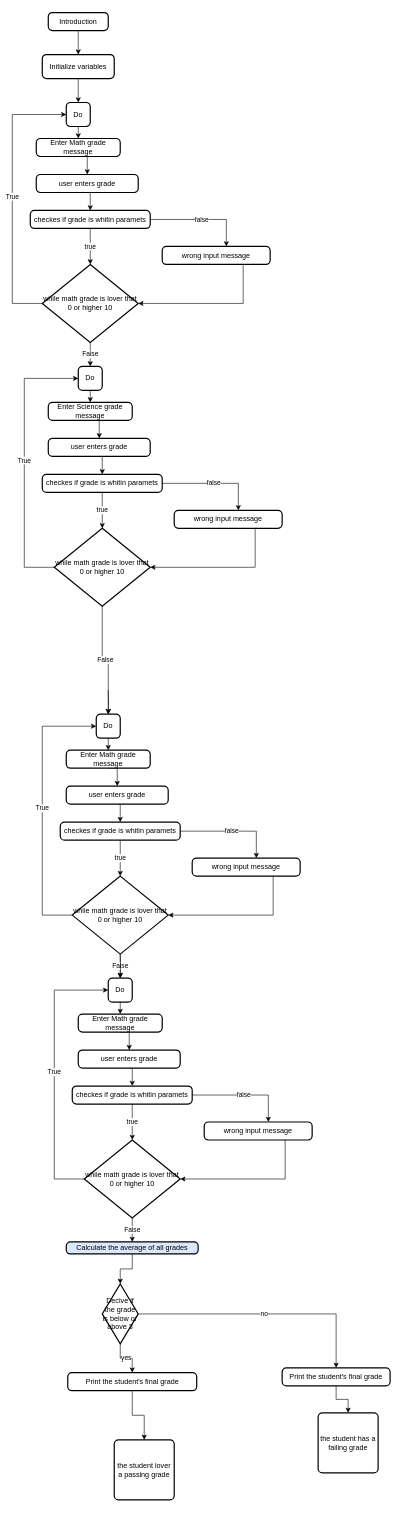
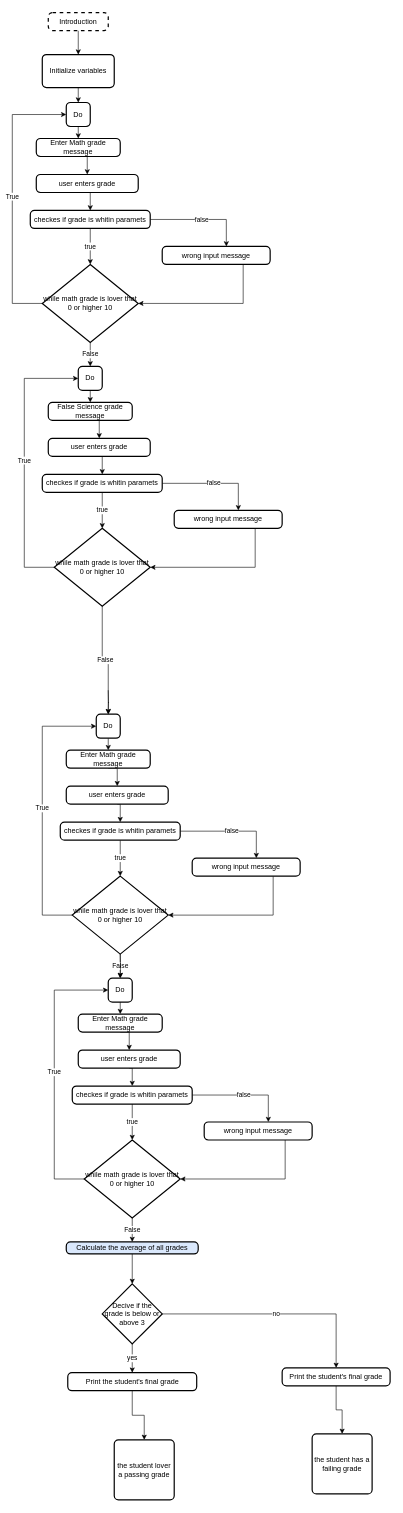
node "Introduction": style solid -> dashed
node "Initialize variables": size 72x24 -> 72x33
node "Enter Science grade message": label "Enter Science grade message" -> "False Science grade message"
node "Decive if the grade is below or above 3": size 36x60 -> 60x60
node "the student has a failing grade": moved (348, 1443) -> (342, 1464)
